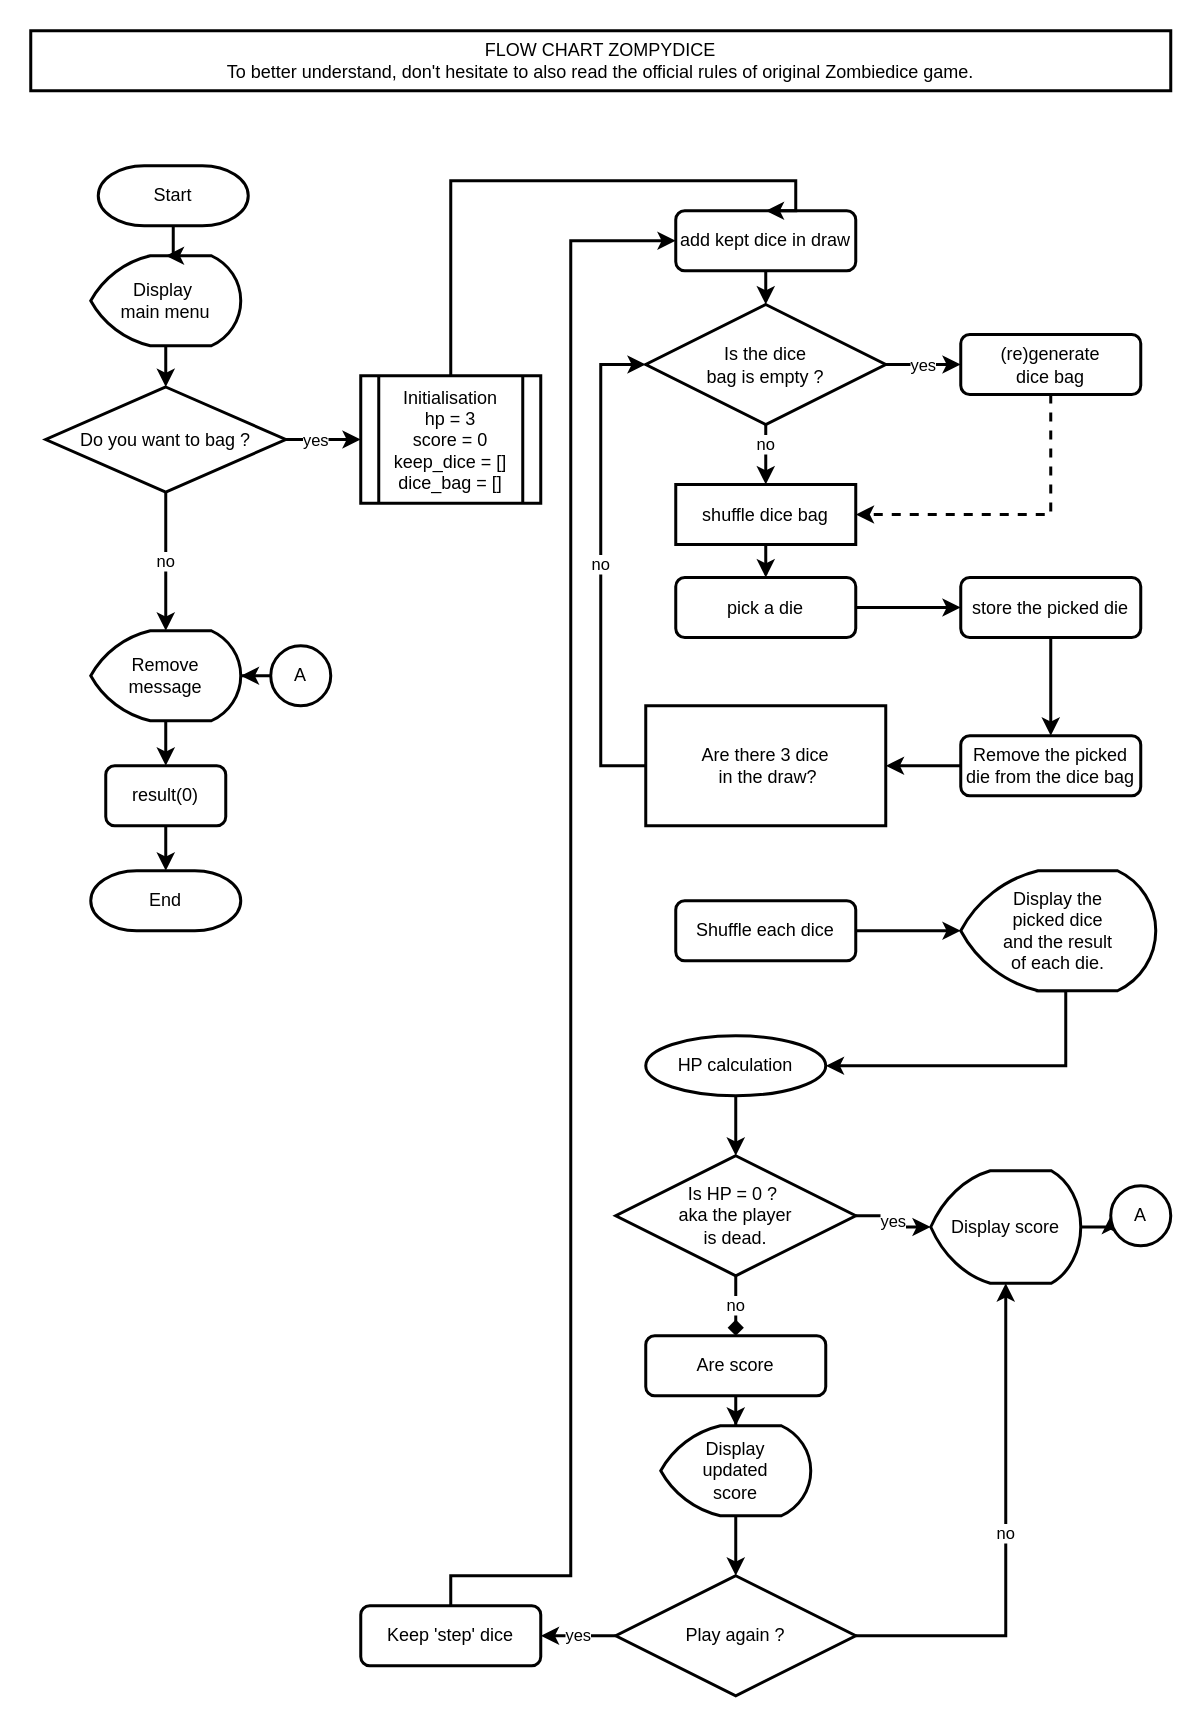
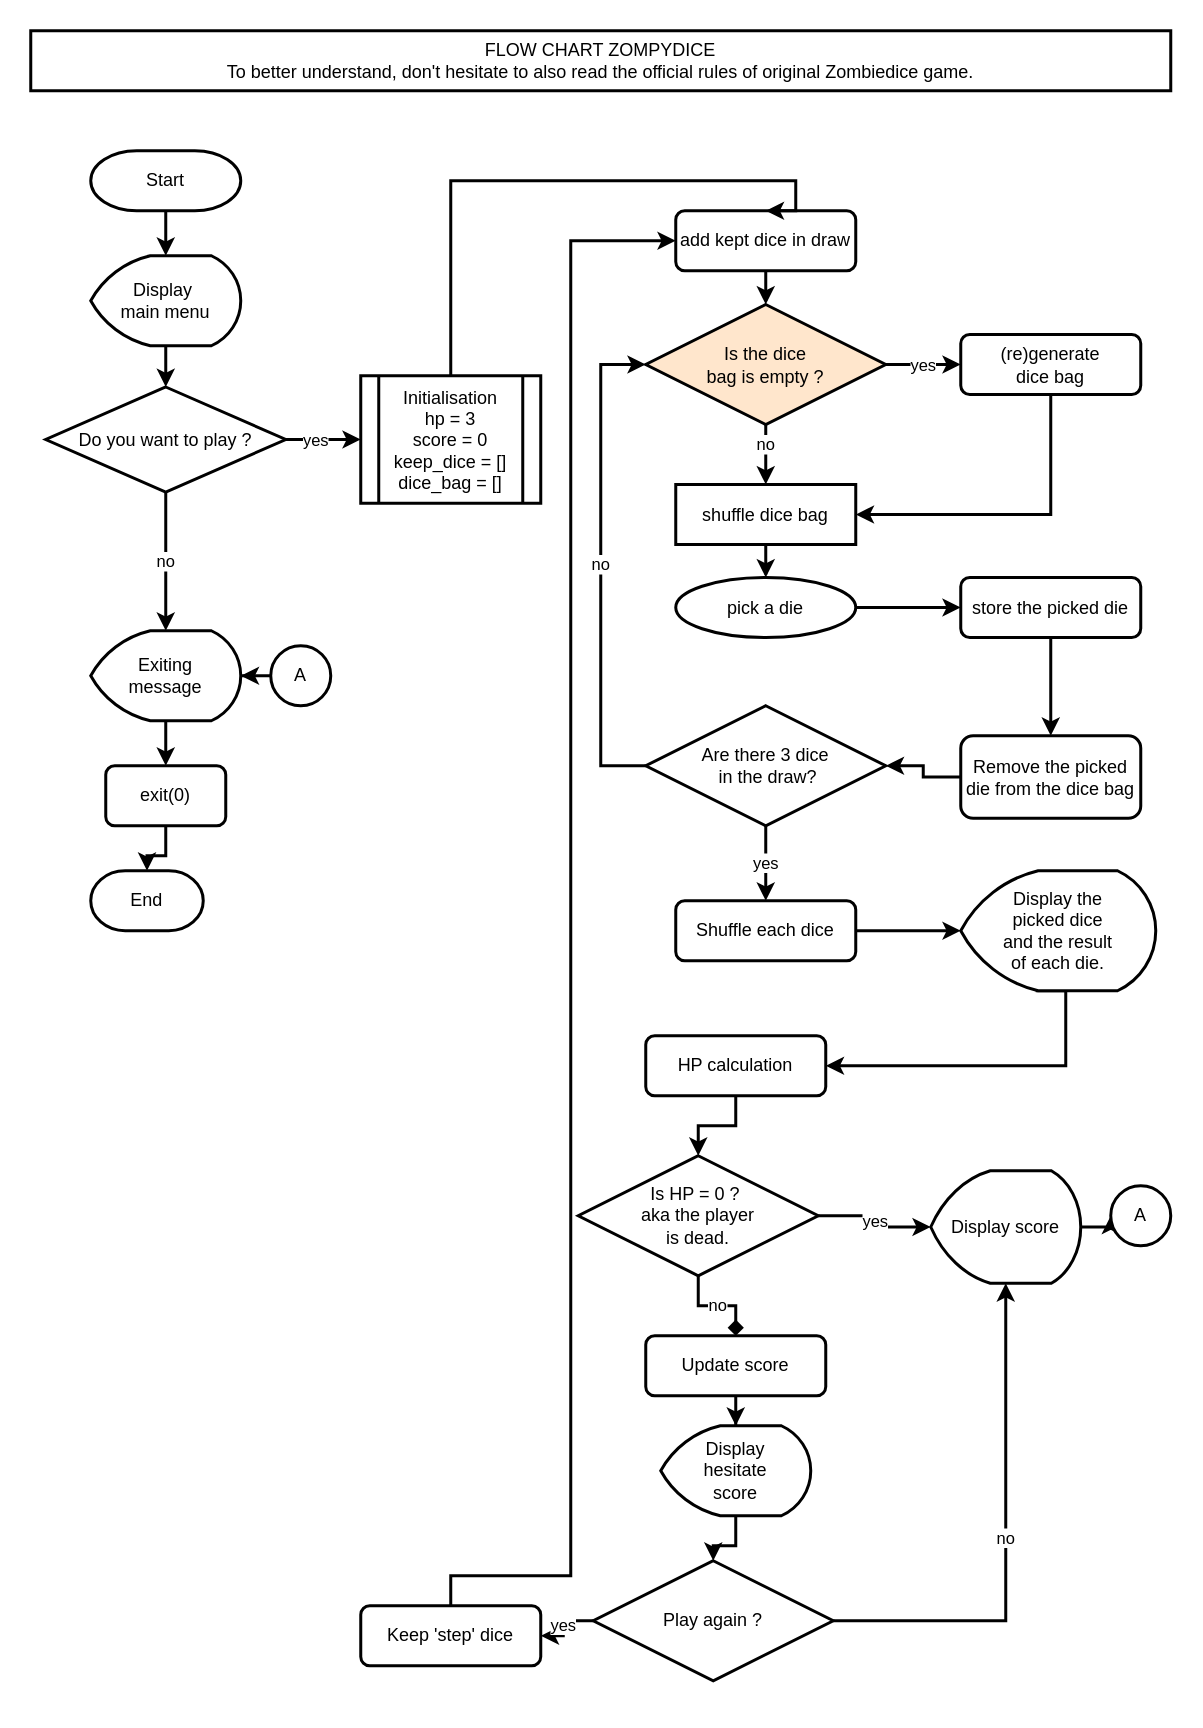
node "Start": moved (173, 196) -> (166, 181)
node "Is the dice bag is empty ?": fillcolor #ffffff -> #ffe6cc
node "Do you want to bag ?": label "Do you want to bag ?" -> "Do you want to play ?"
edge "(re)generate dice bag" -> "shuffle dice bag": style dashed -> solid
node "pick a die": shape rounded rectangle -> ellipse
node "Remove message": label "Remove message" -> "Exiting message"
node "Are there 3 dice in the draw?": shape rectangle -> diamond
node "Remove the picked die from the dice bag": size 180x60 -> 180x83
node "result(0)": label "result(0)" -> "exit(0)"
edge "Are there 3 dice in the draw?" -> "Shuffle each dice": added, label "yes"
node "End": size 150x60 -> 113x60
node "HP calculation": shape ellipse -> rounded rectangle
node "Is HP = 0 ? aka the player is dead.": moved (736, 1216) -> (698, 1216)
node "Are score": label "Are score" -> "Update score"
node "Display updated score": label "Display updated score" -> "Display hesitate score"
node "Play again ?": moved (736, 1636) -> (713, 1621)
